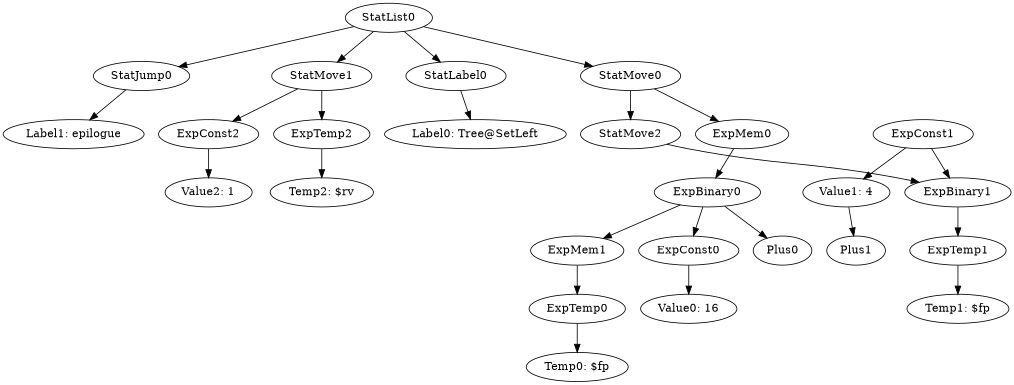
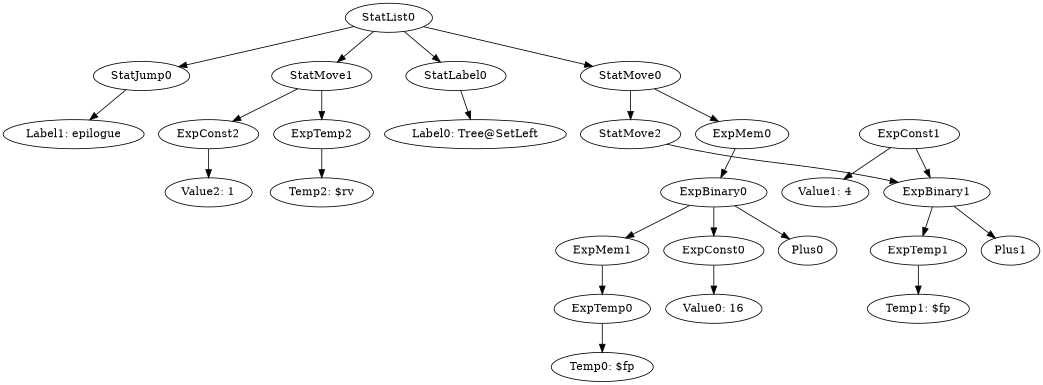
edge "Value1: 4" -> "Plus1": now "ExpBinary1" -> "Plus1"
